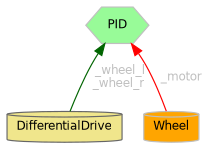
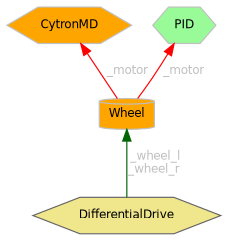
node "CytronMD": added
edge "DifferentialDrive" -> "PID": now "DifferentialDrive" -> "Wheel"
node "DifferentialDrive": shape cylinder -> hexagon
